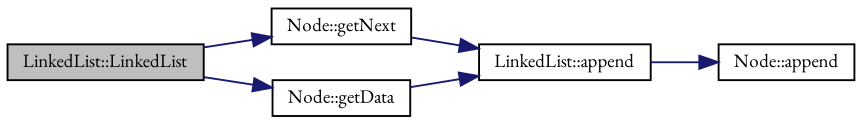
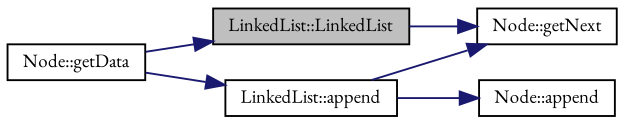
edge "Node::getNext" -> "LinkedList::append": reversed
edge "LinkedList::LinkedList" -> "Node::getData": reversed
